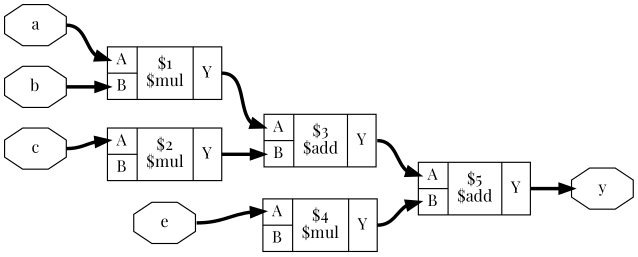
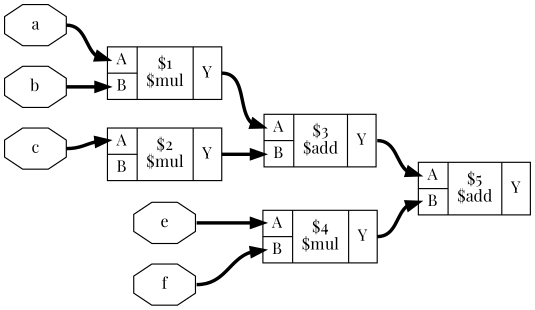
node "y": removed
node "f": added
